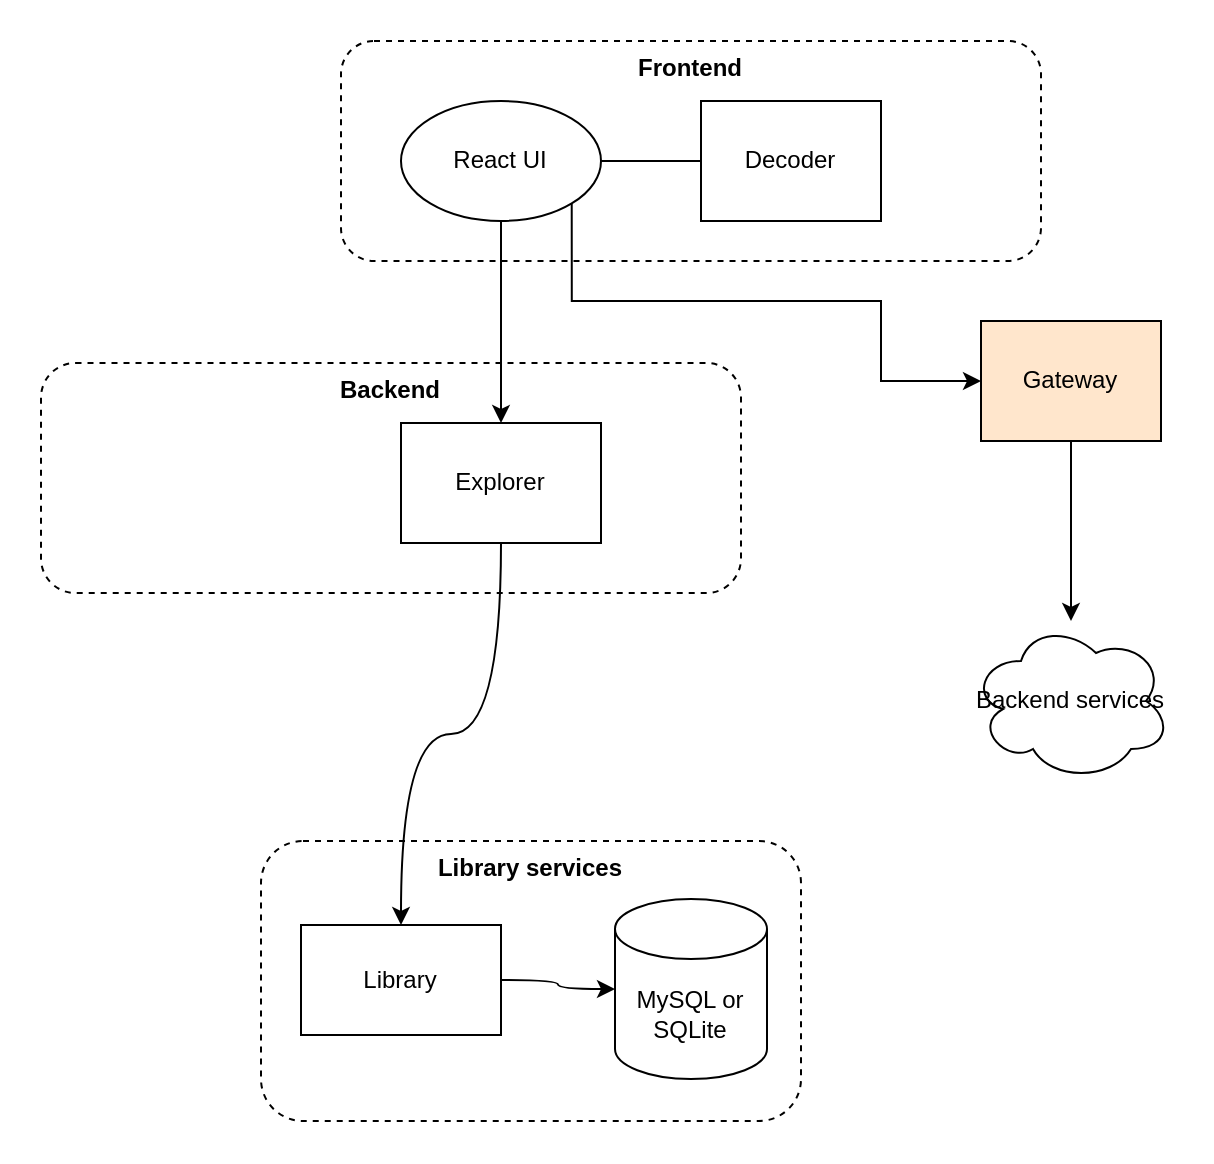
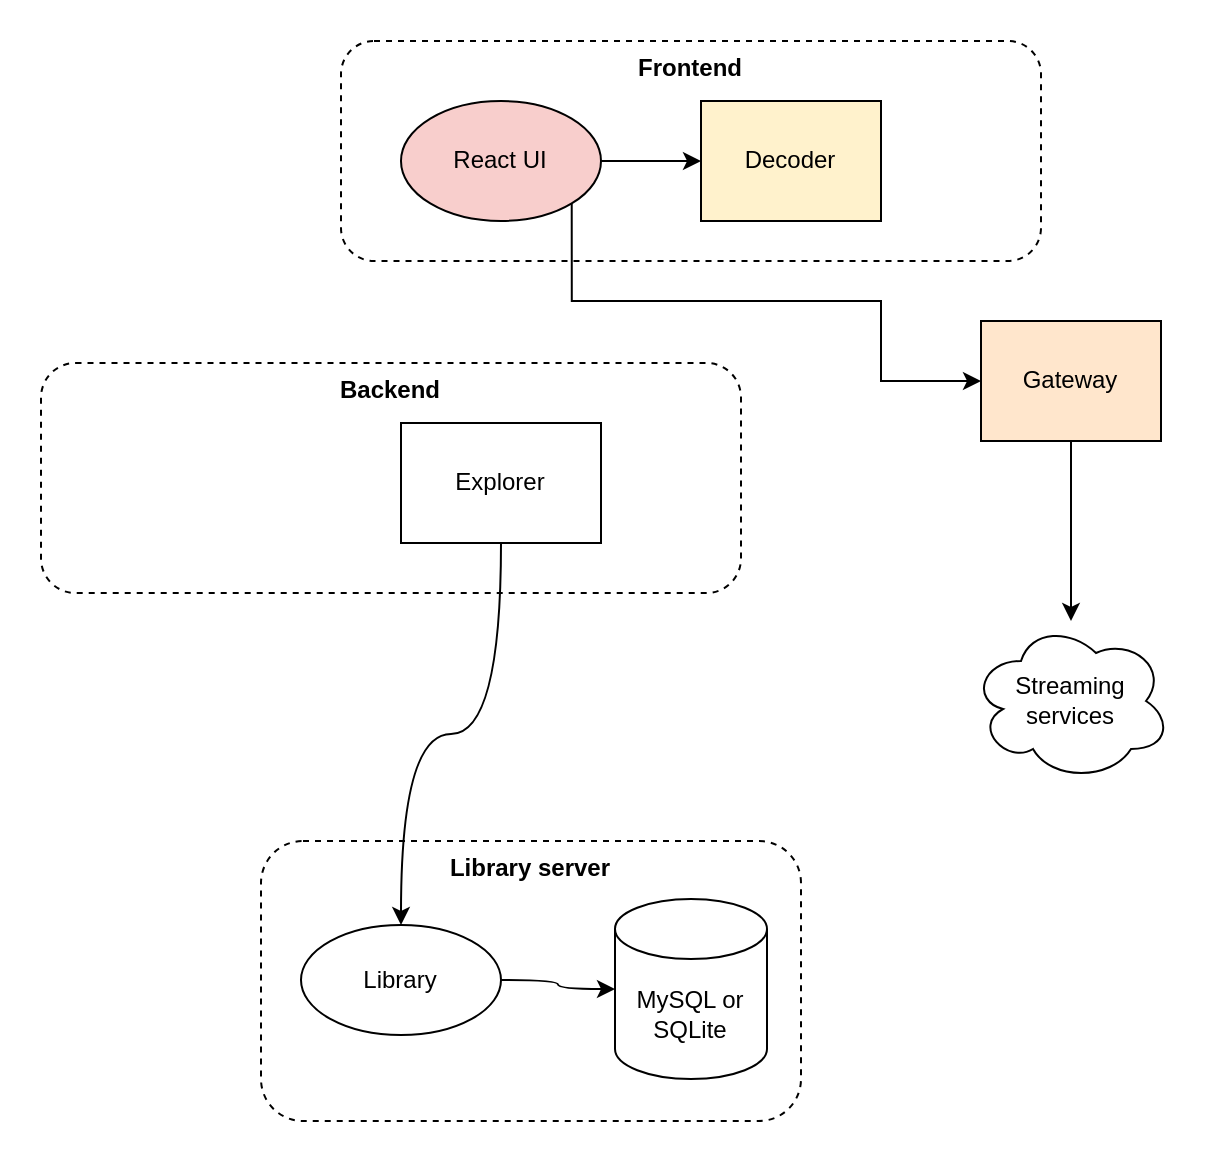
node "React UI": fillcolor #ffffff -> #f8cecc
edge "React UI" -- "Decoder": arrowhead none -> classic
node "Decoder": fillcolor #ffffff -> #fff2cc
edge "React UI" -> "Explorer": removed
node "Backend services": label "Backend services" -> "Streaming services"
node "Library services": label "Library services" -> "Library server"
node "Library": shape rectangle -> ellipse
